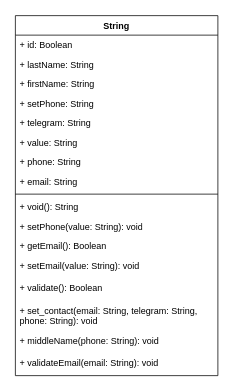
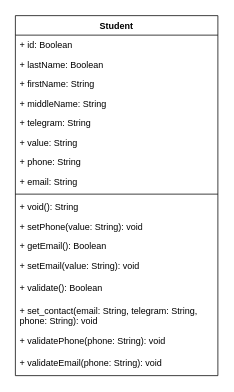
node "String": label "String" -> "Student"
node "+ lastName: String": label "+ lastName: String" -> "+ lastName: Boolean"
node "+ setPhone: String": label "+ setPhone: String" -> "+ middleName: String"
node "+ middleName(phone: String): void": label "+ middleName(phone: String): void" -> "+ validatePhone(phone: String): void"
node "+ validateEmail(email: String): void": label "+ validateEmail(email: String): void" -> "+ validateEmail(phone: String): void"
